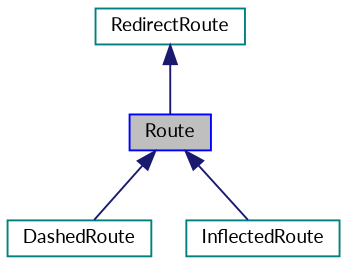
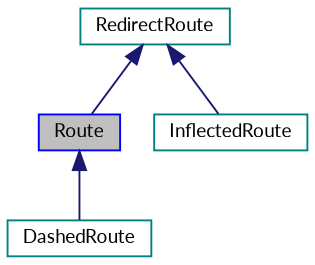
edge "InflectedRoute" -> "Route": now "InflectedRoute" -> "RedirectRoute"
